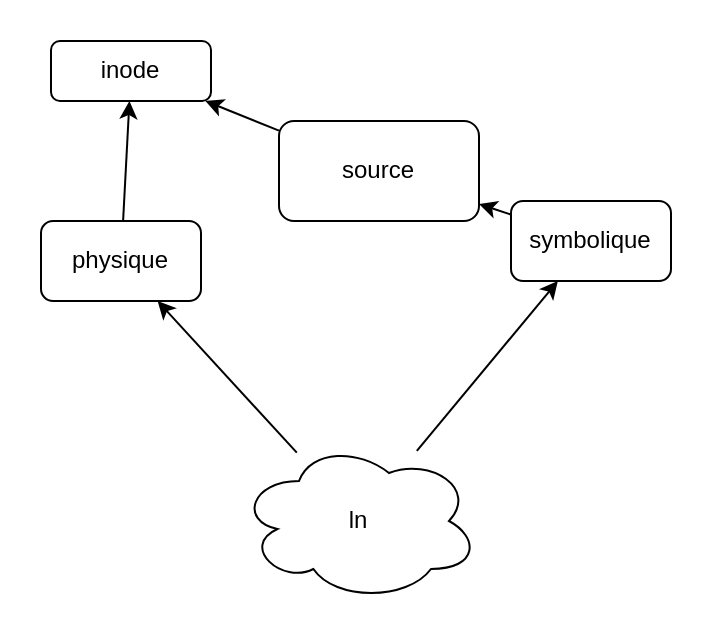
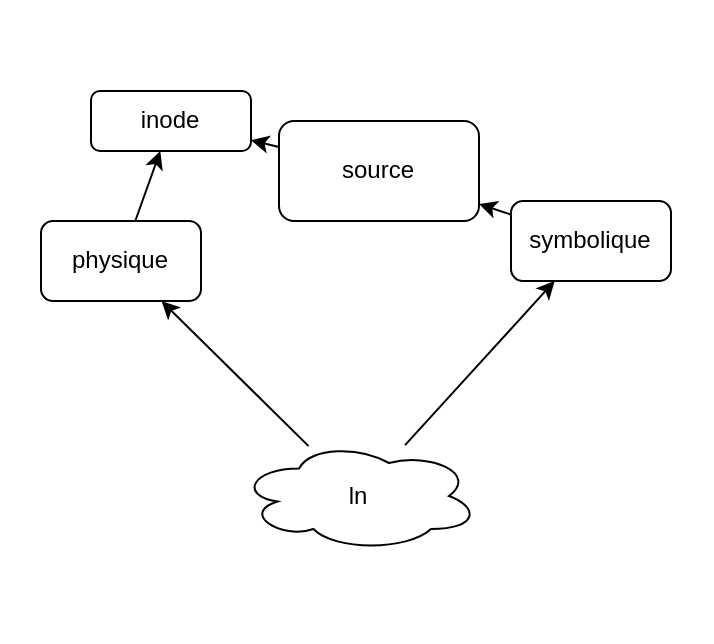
node "inode": moved (131, 71) -> (171, 121)
node "ln": size 240x160 -> 240x110
